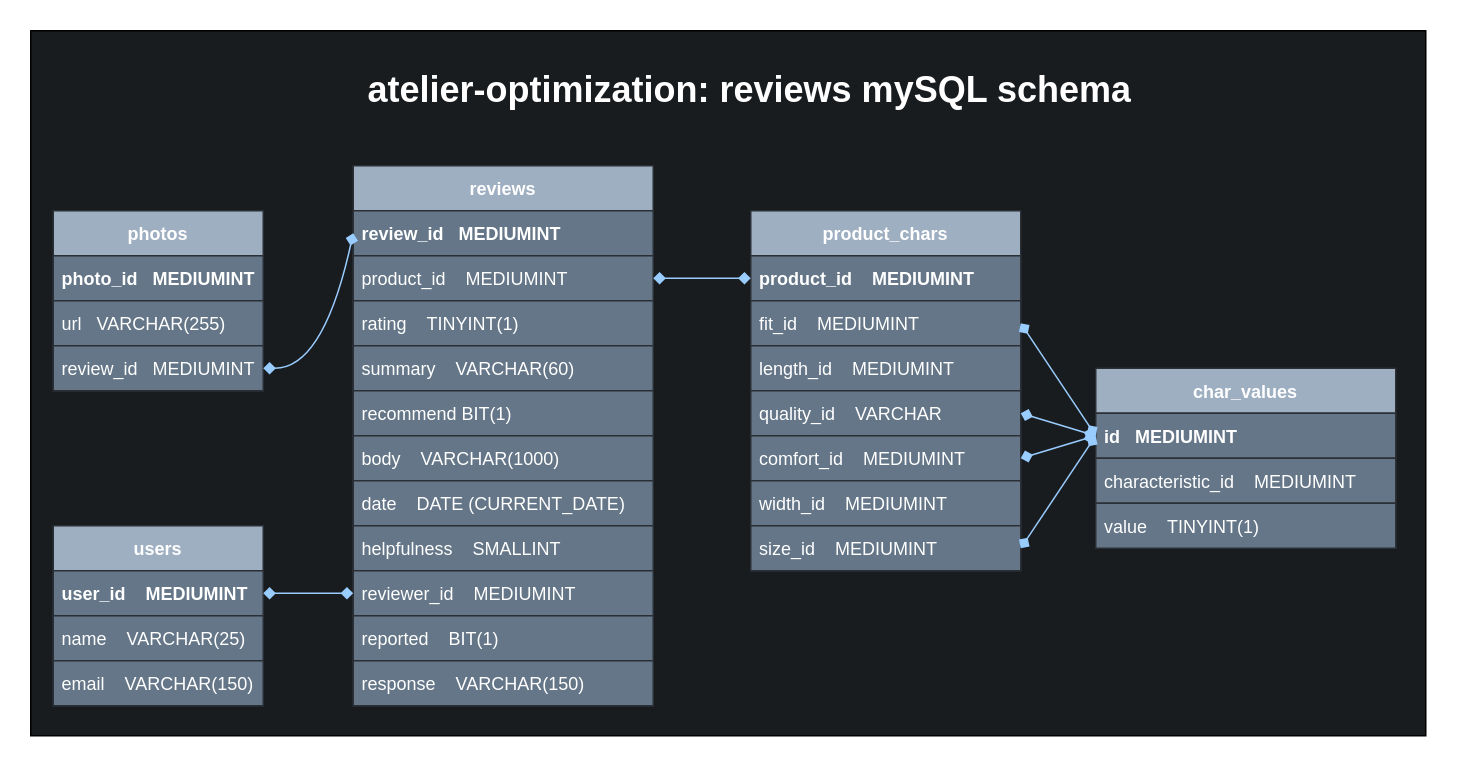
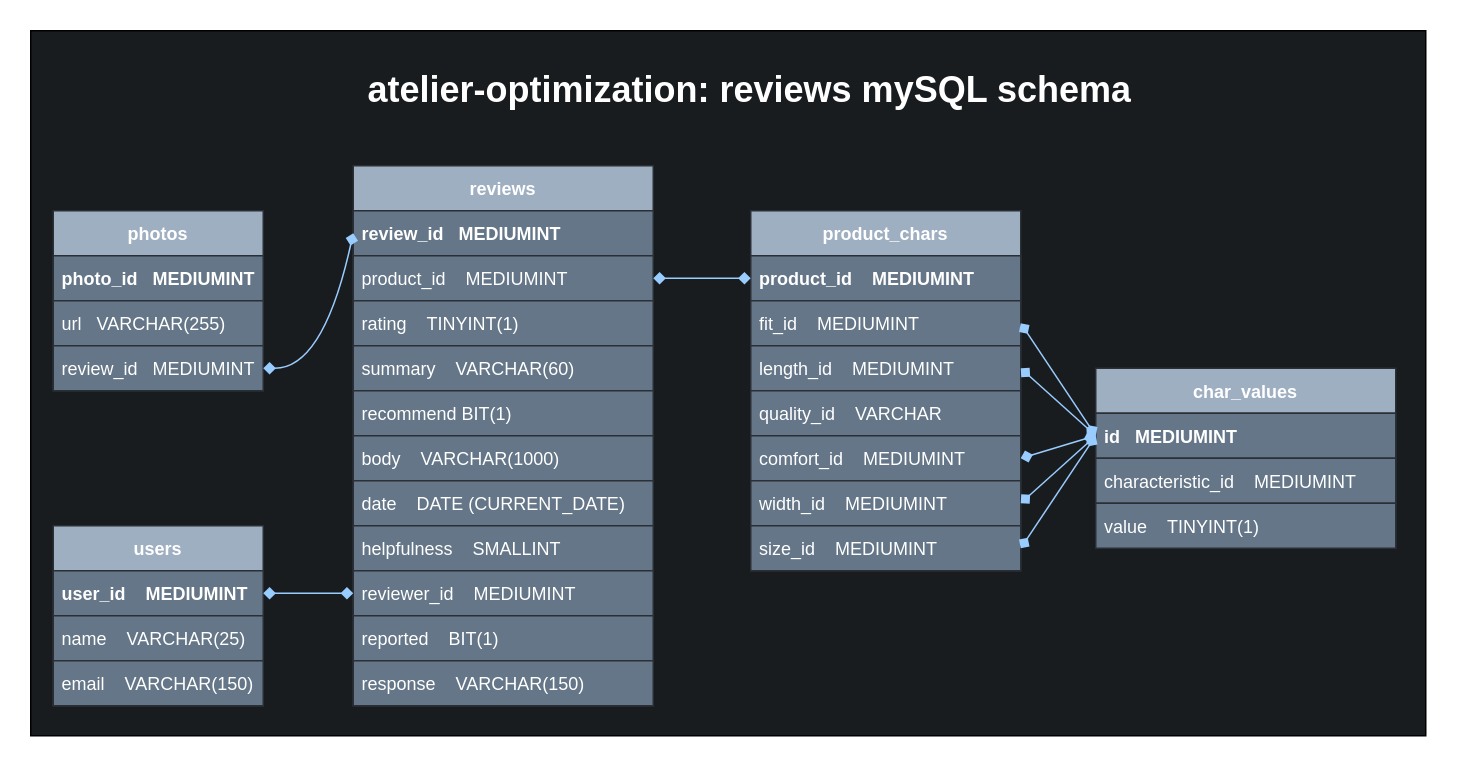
edge "length_id MEDIUMINT" -- "id MEDIUMINT": added
edge "quality_id VARCHAR" -- "id MEDIUMINT": removed
edge "id MEDIUMINT" -- "width_id MEDIUMINT": added
